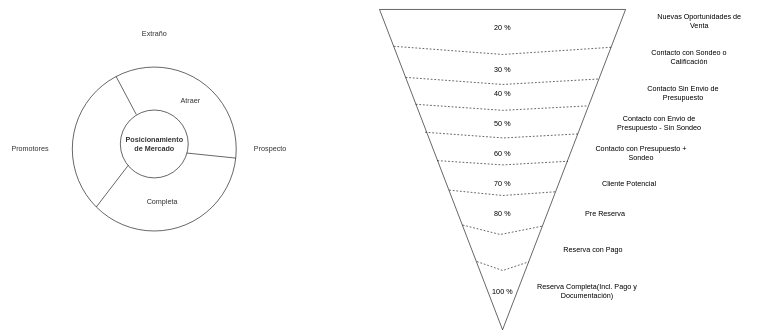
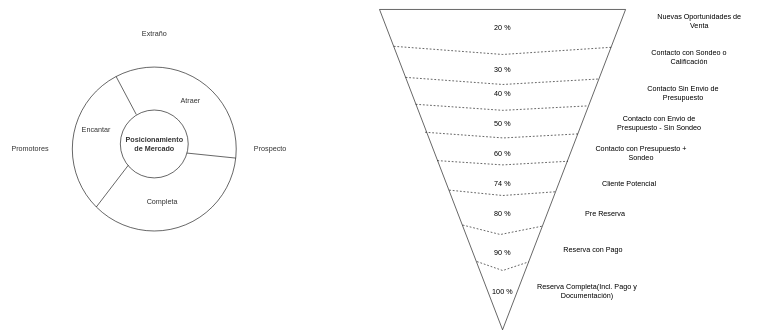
node "Encantar": added
node "70 %": label "70 %" -> "74 %"
node "90 %": added
